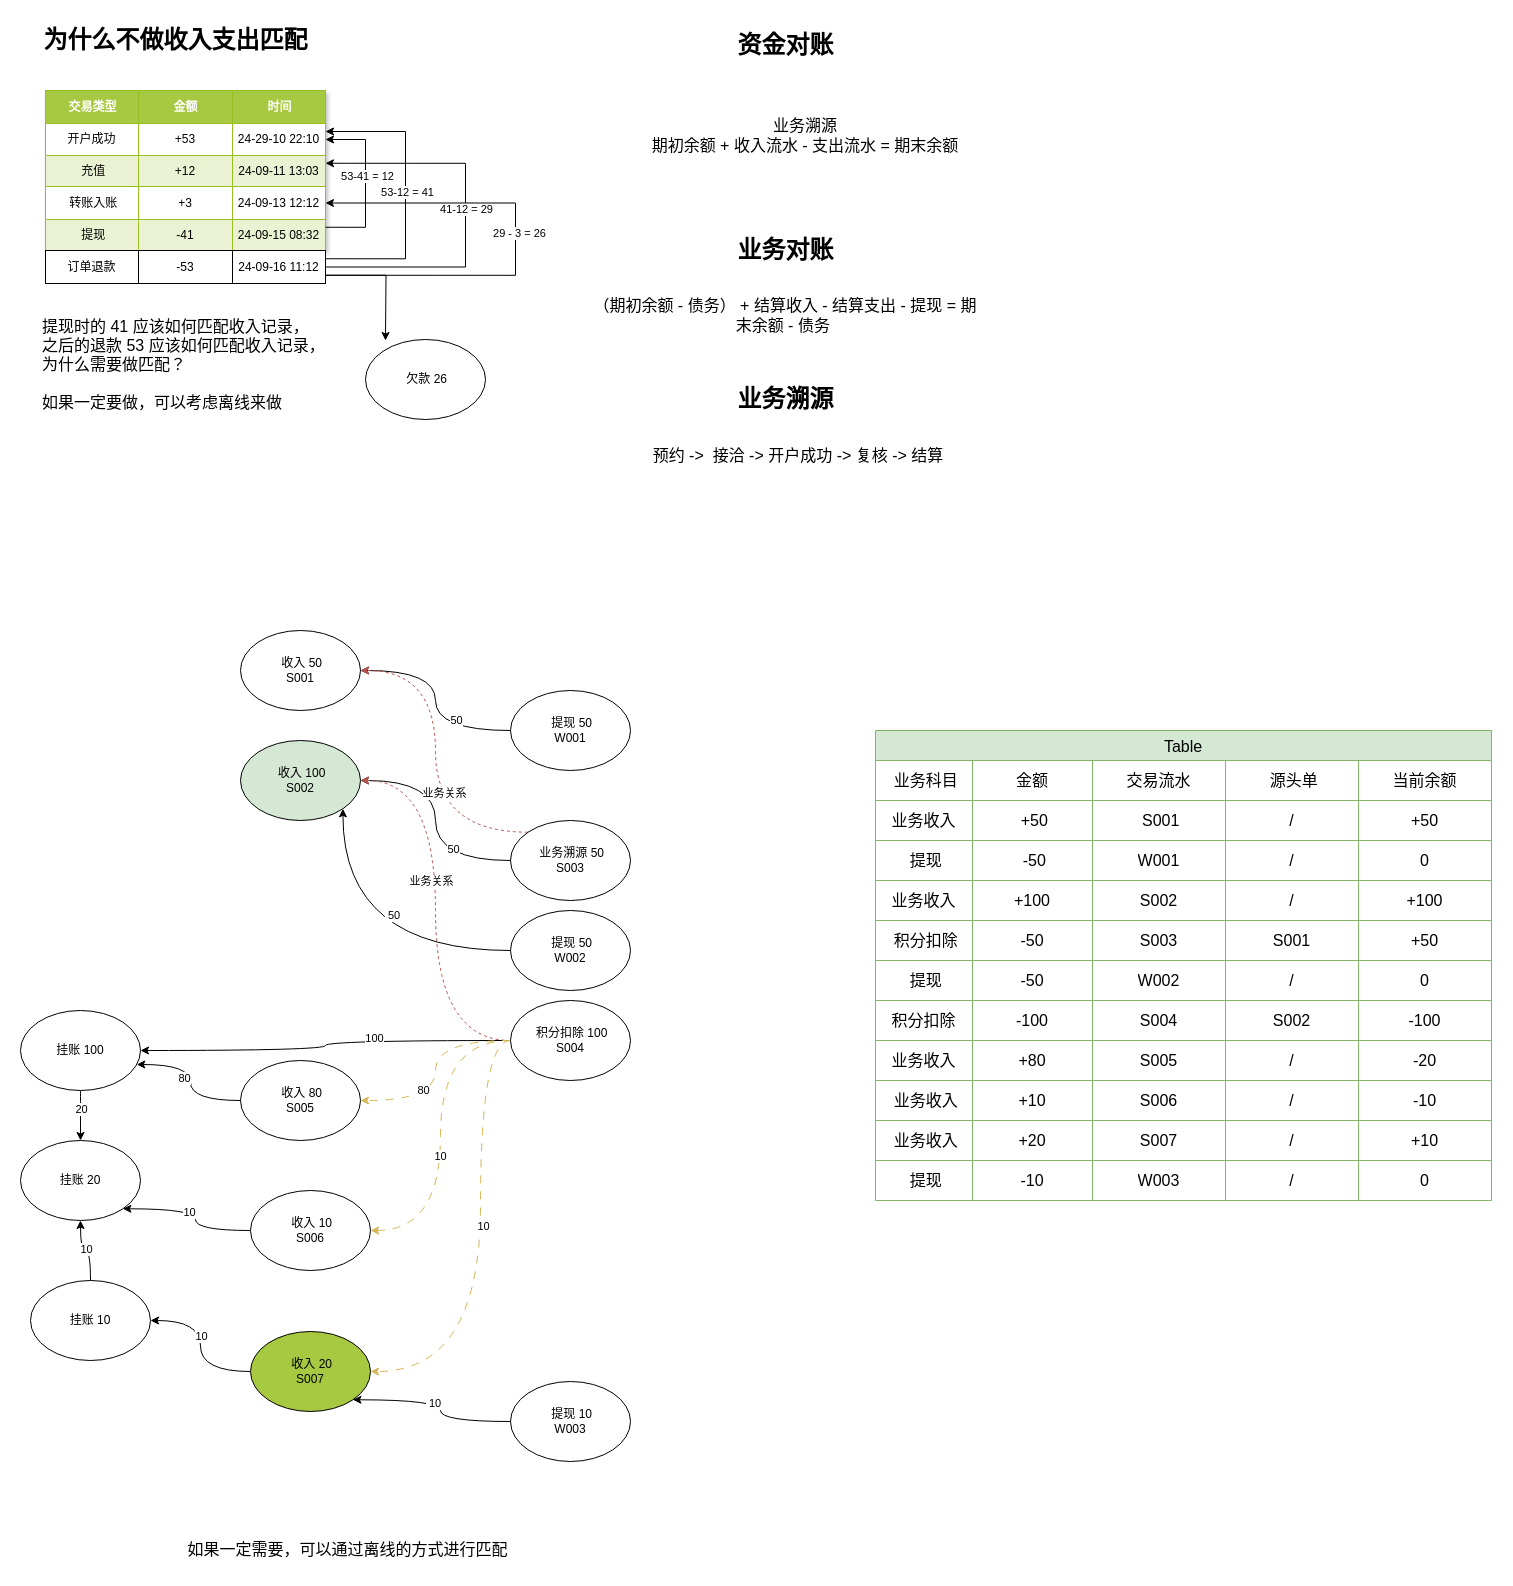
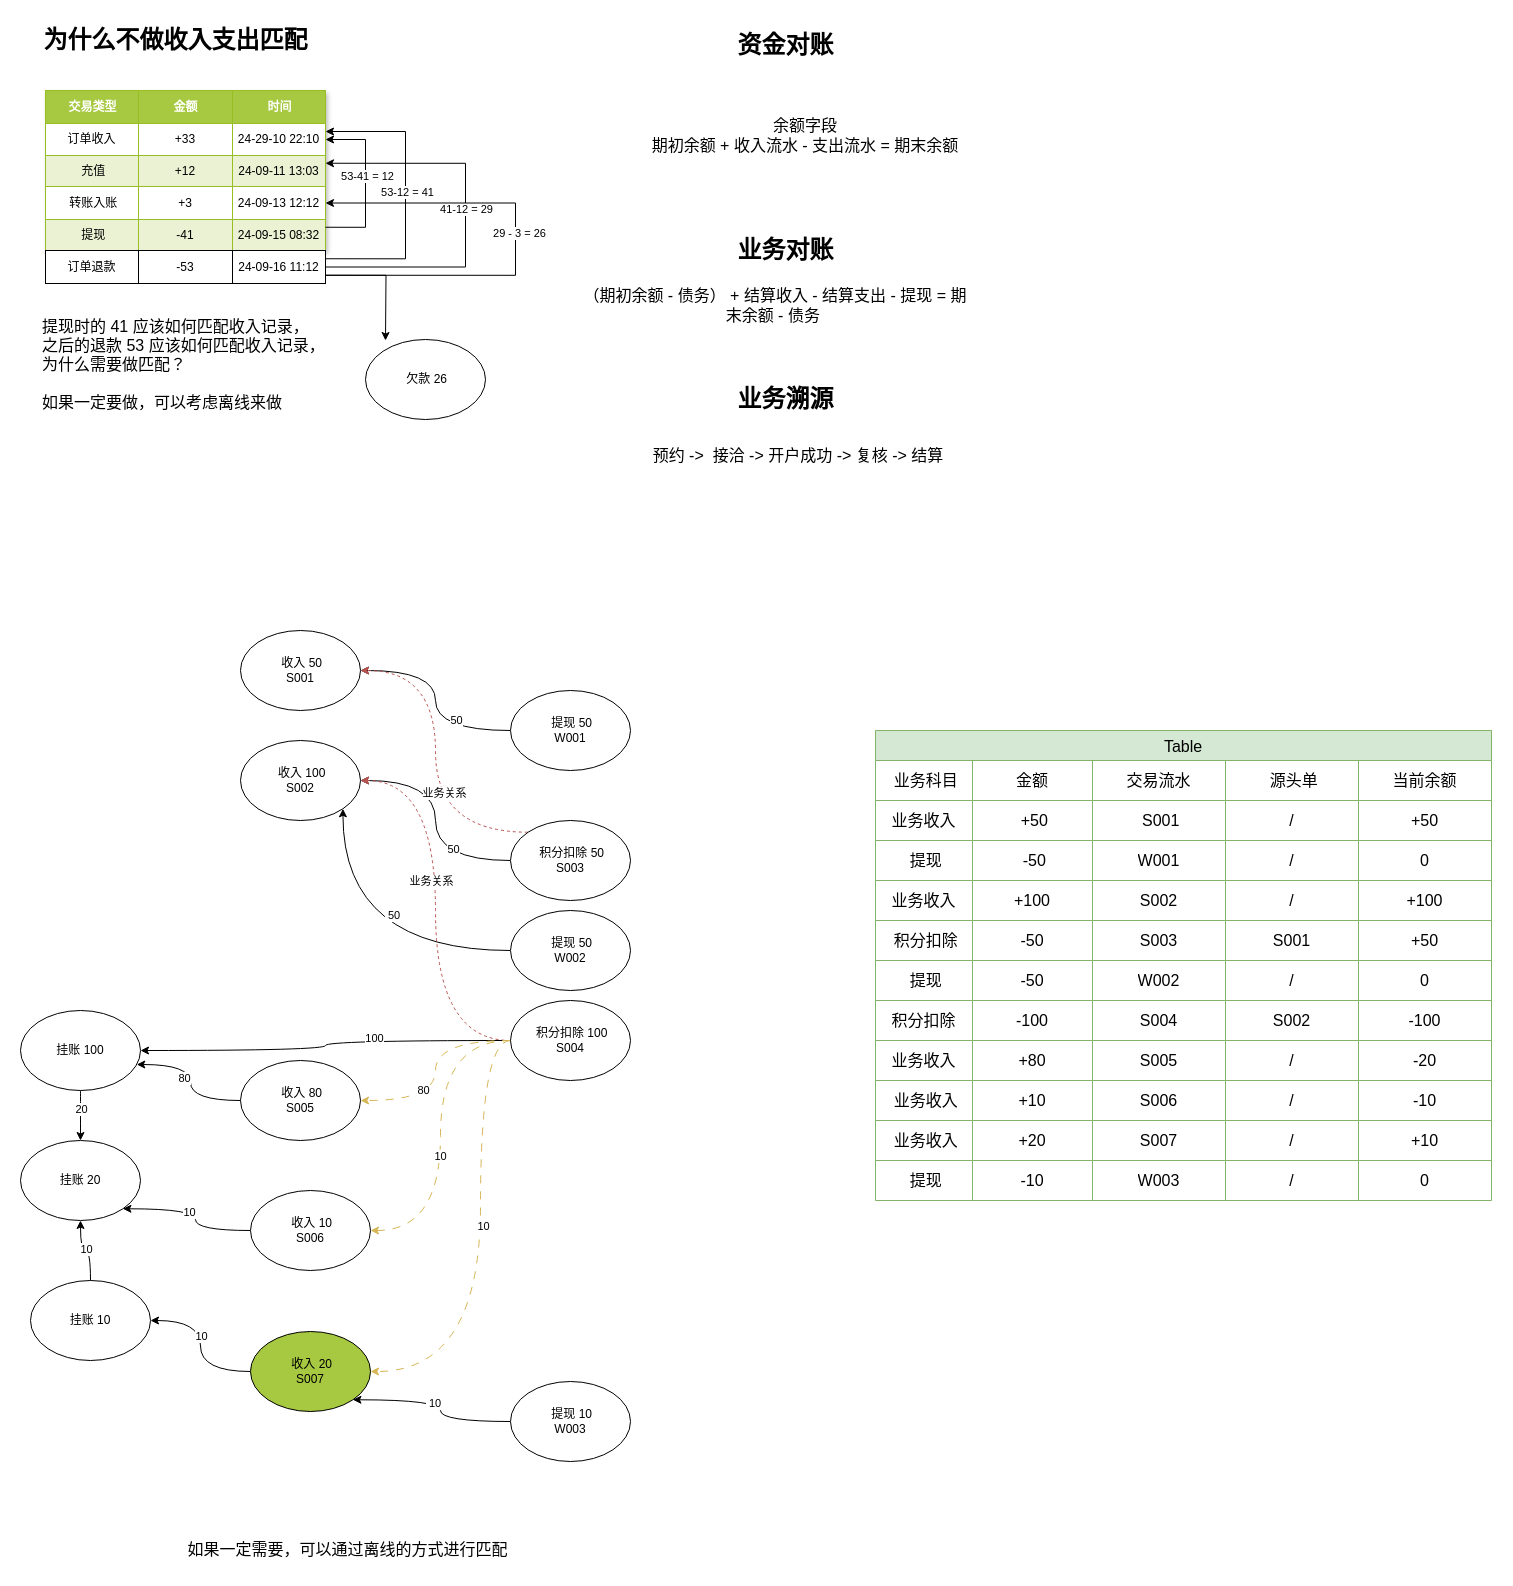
node "业务溯源 期初余额 + 收入流水 - 支出流水 = 期末余额": label "业务溯源 期初余额 + 收入流水 - 支出流水 = 期末余额" -> "余额字段 期初余额 + 收入流水 - 支出流水 = 期末余额"
node "开户成功": label "开户成功" -> "订单收入"
node "+53": label "+53" -> "+33"
node "（期初余额 - 债务） + 结算收入 - 结算支出 - 提现 = 期末余额 - 债务": moved (786, 316) -> (776, 306)
node "收入 100 S002": fillcolor #d5e8d4 -> #ffffff
node "业务溯源 50 S003": label "业务溯源 50 S003" -> "积分扣除 50 S003"
